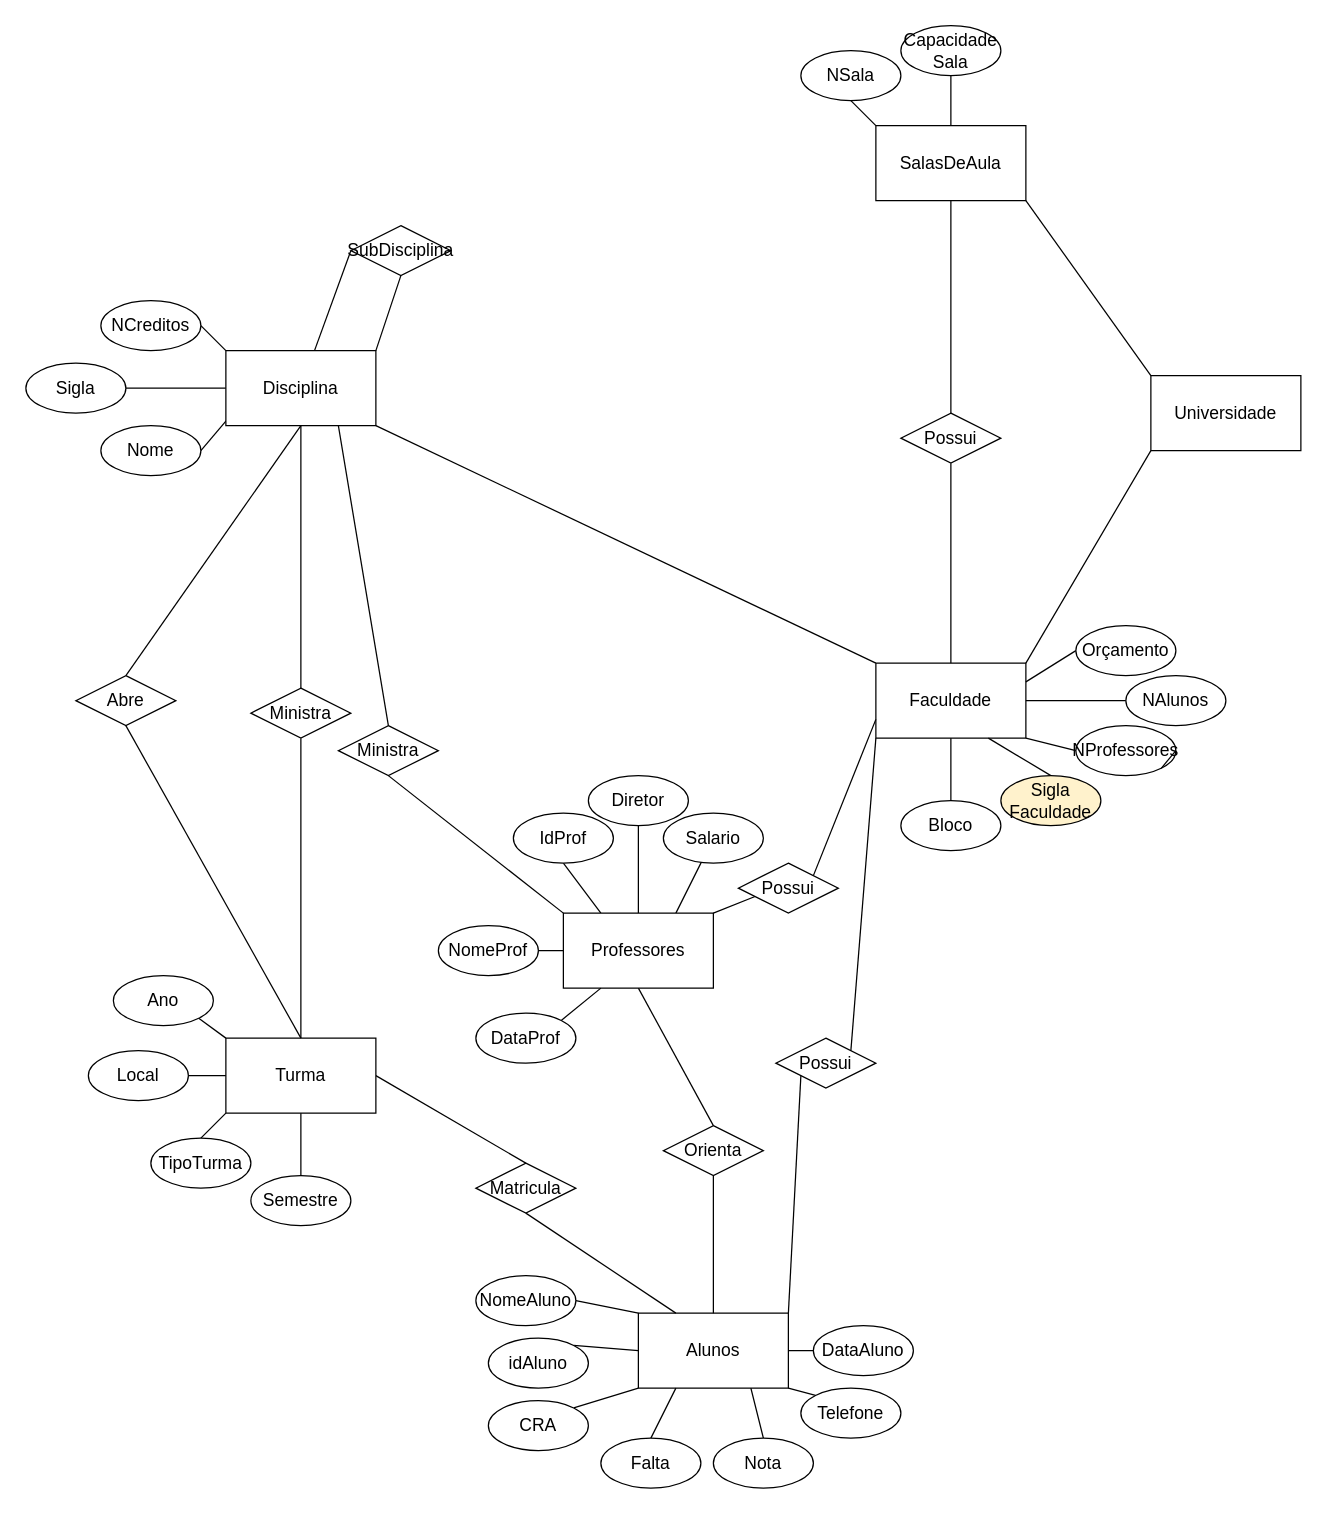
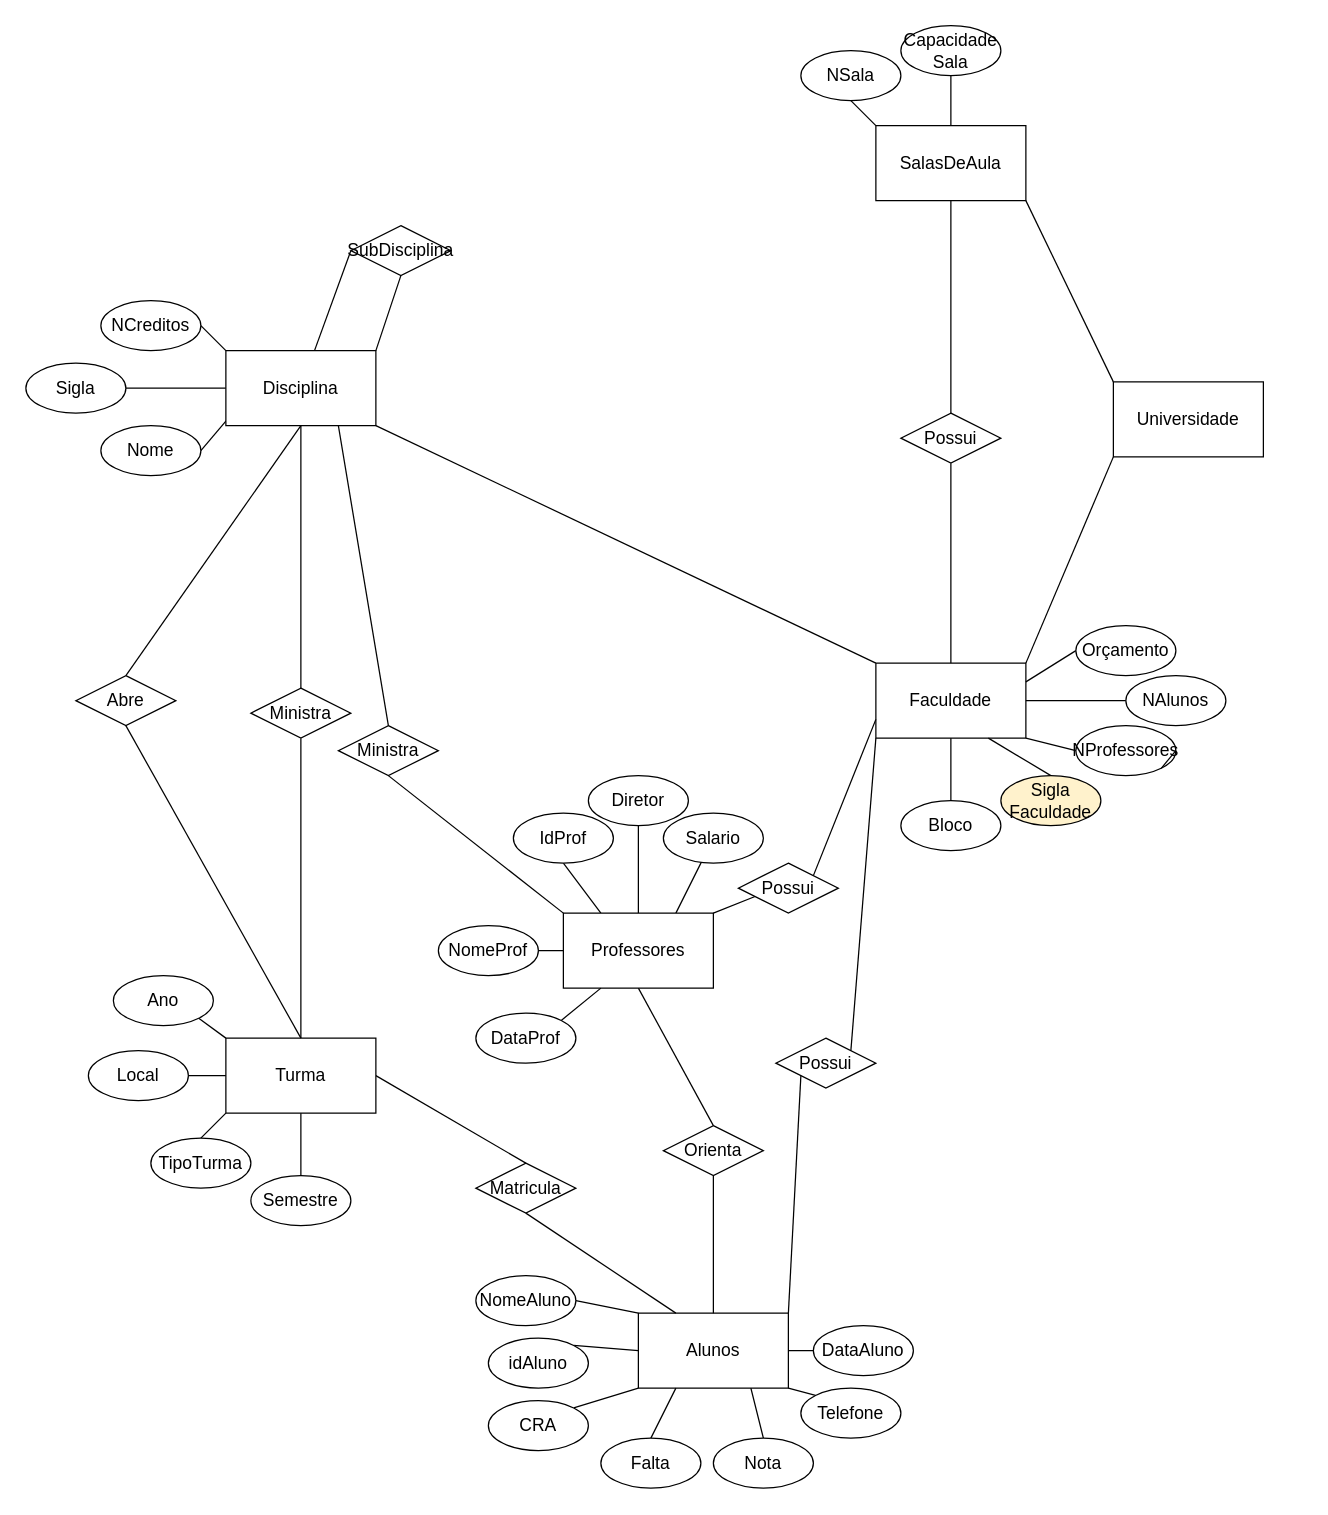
node "Universidade": moved (1226, 413) -> (1188, 419)
